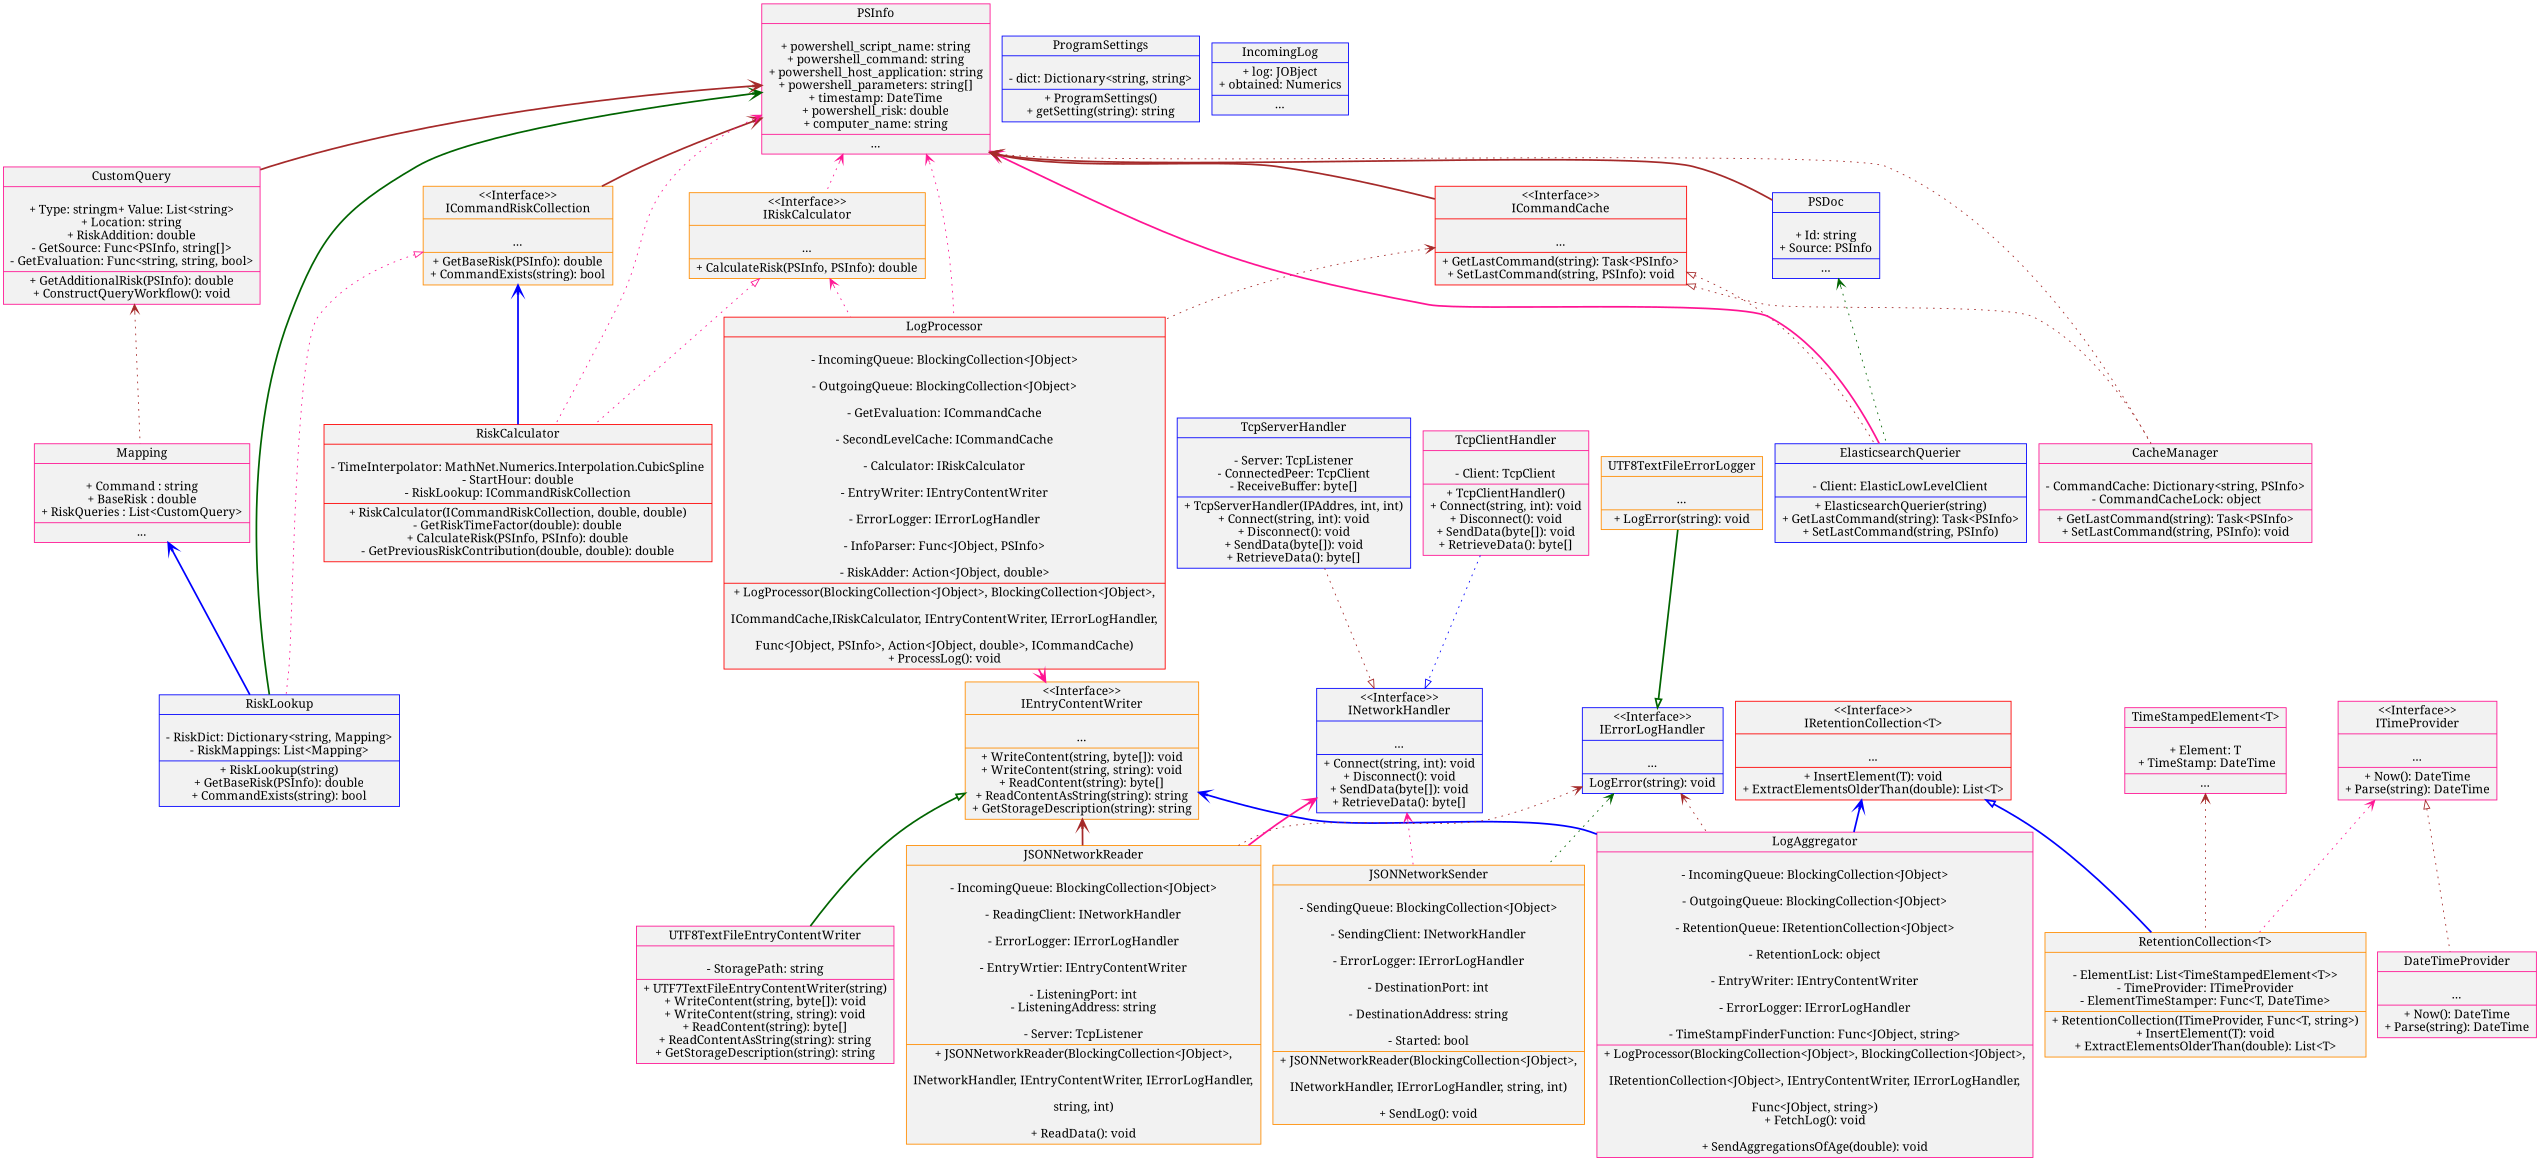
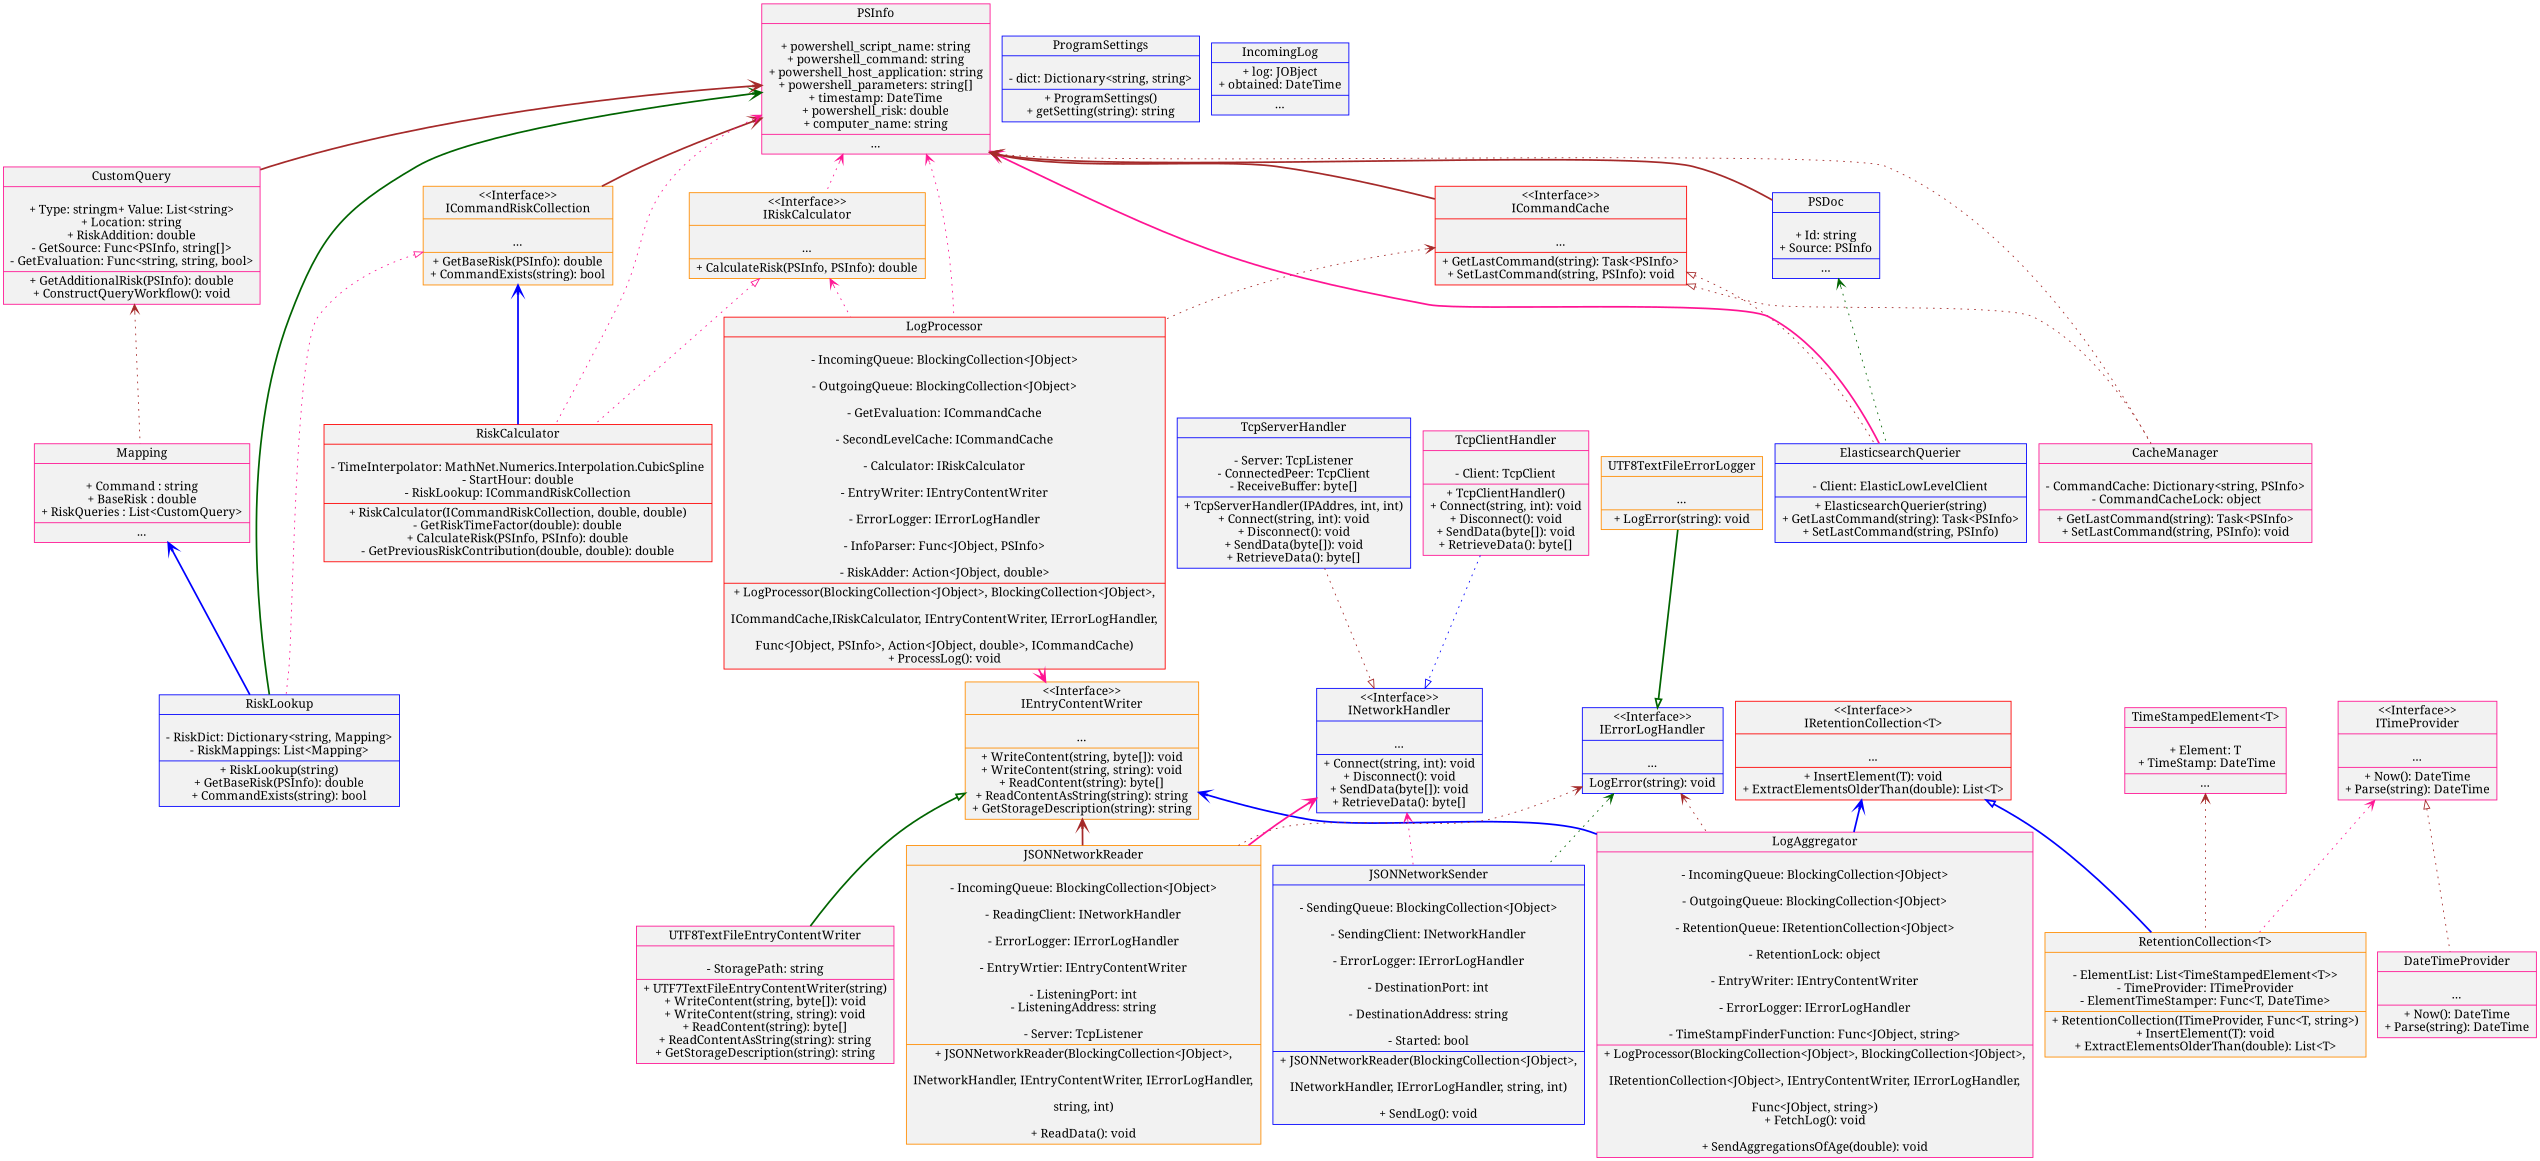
node "IncomingLog": text "+ obtained: Numerics" -> "+ obtained: DateTime"
node "JSONNetworkSender": color darkorange -> blue
